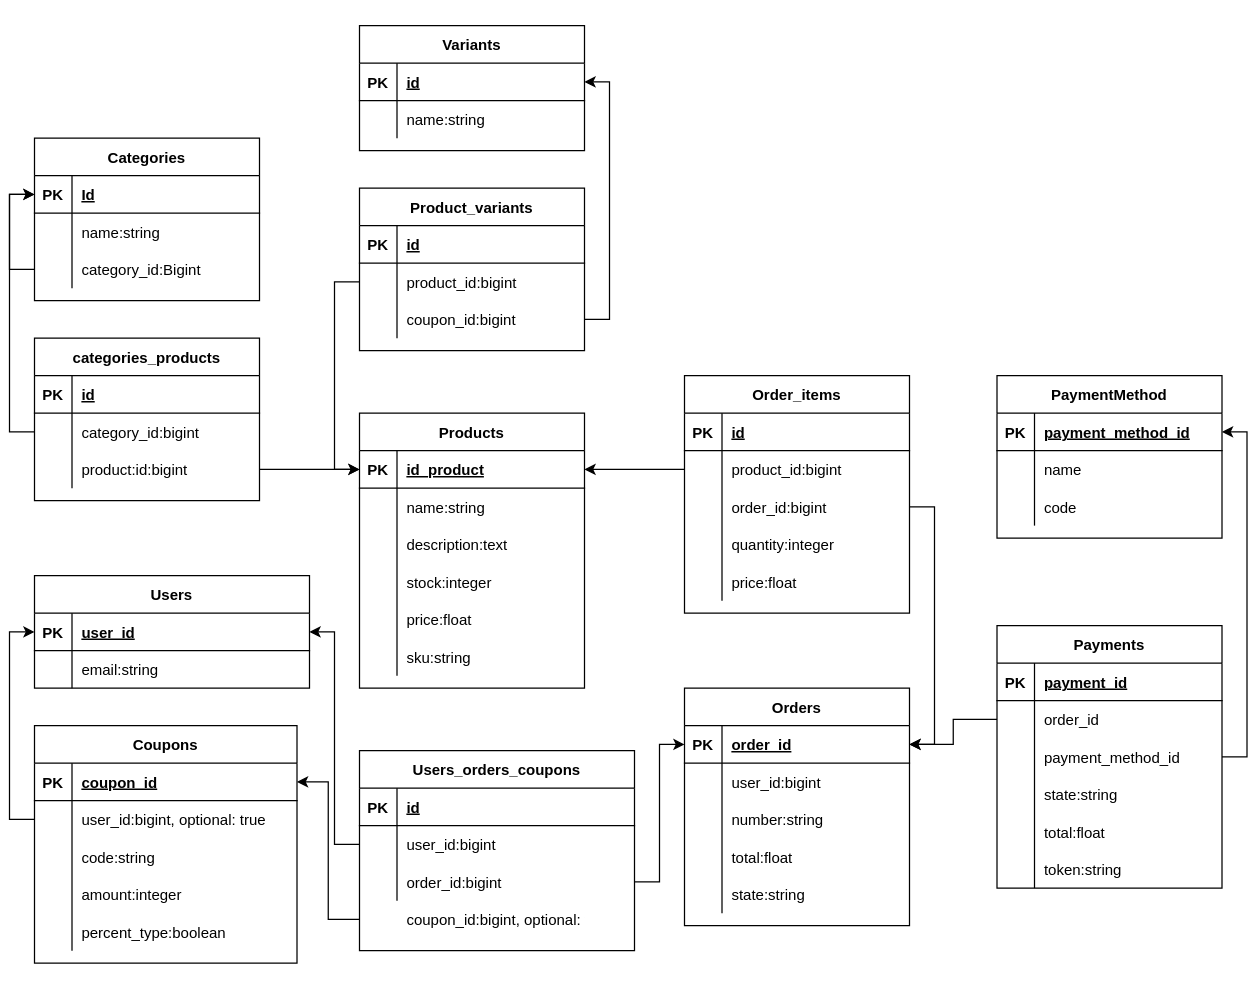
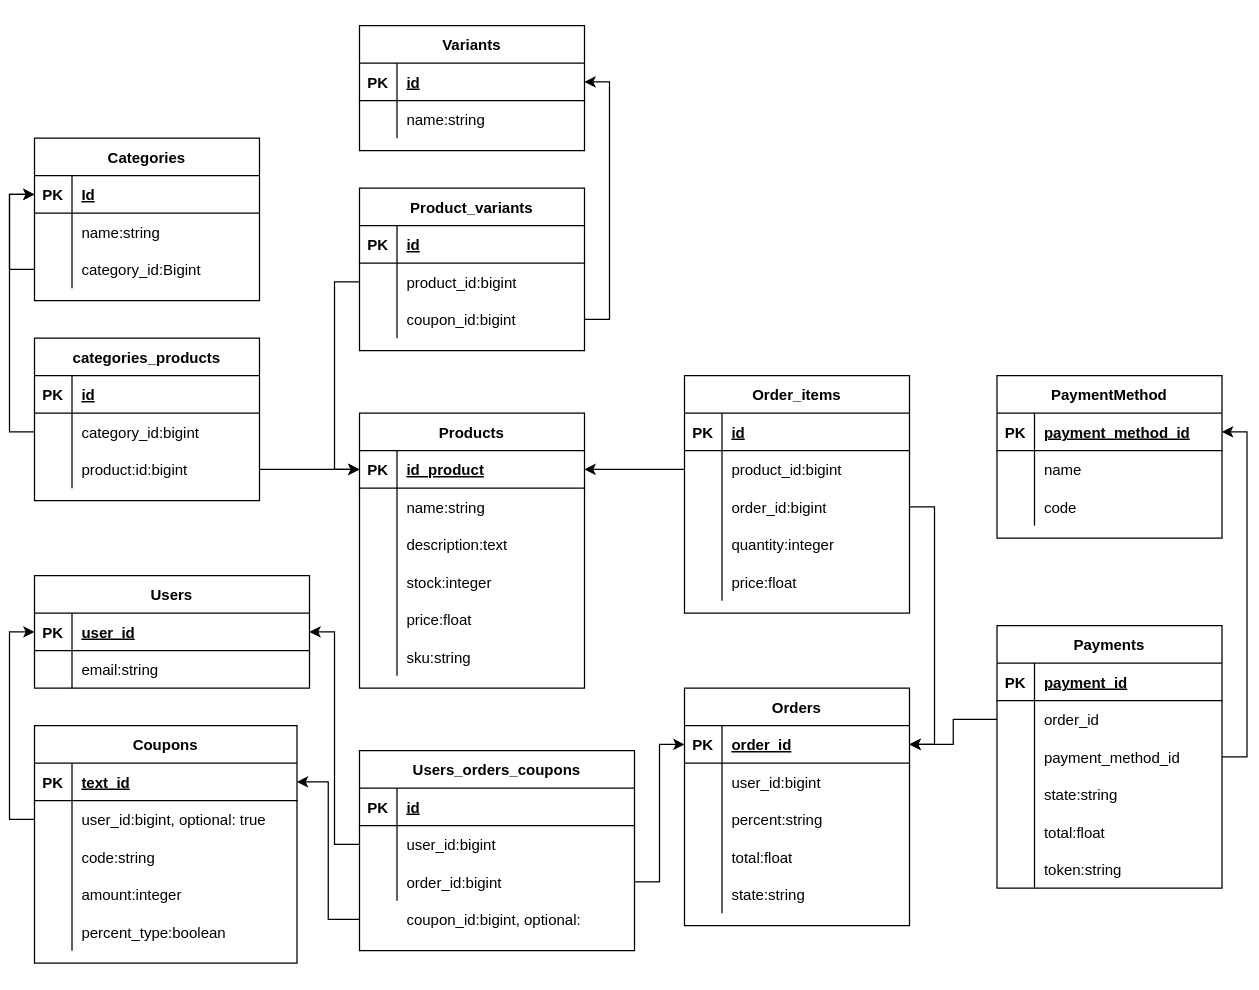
node "coupon_id": label "coupon_id" -> "text_id"
node "number:string": label "number:string" -> "percent:string"
